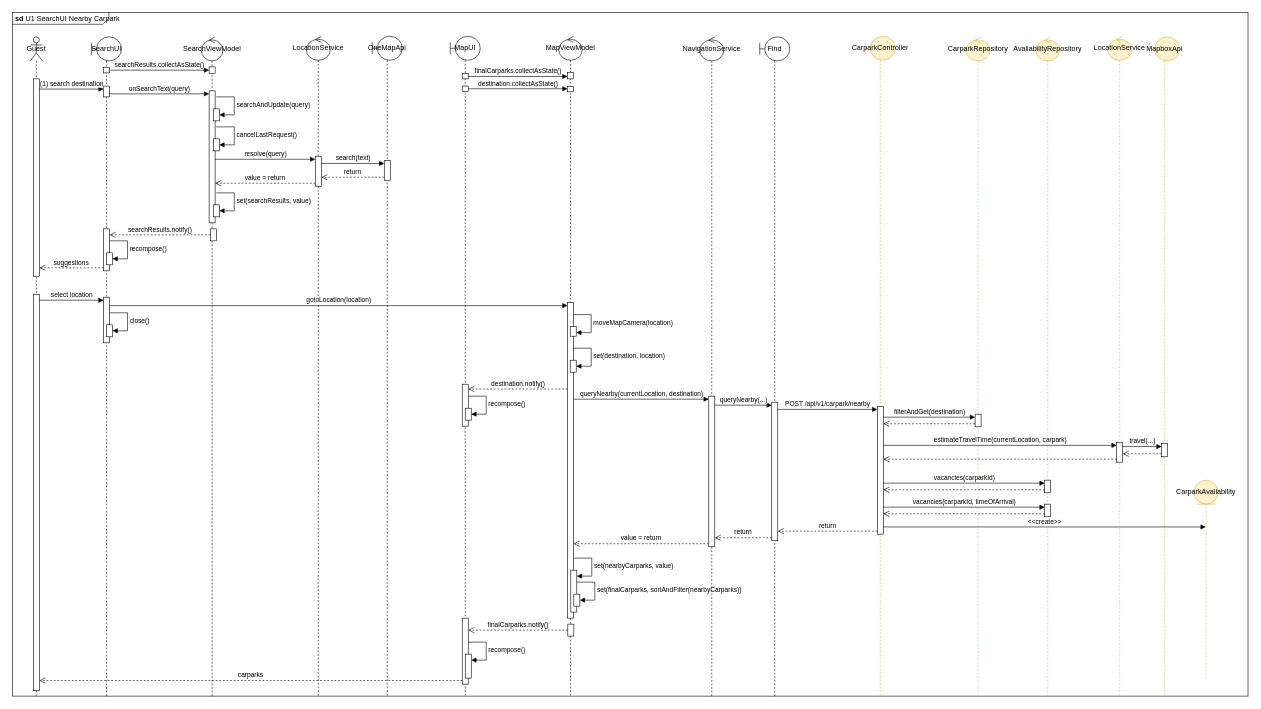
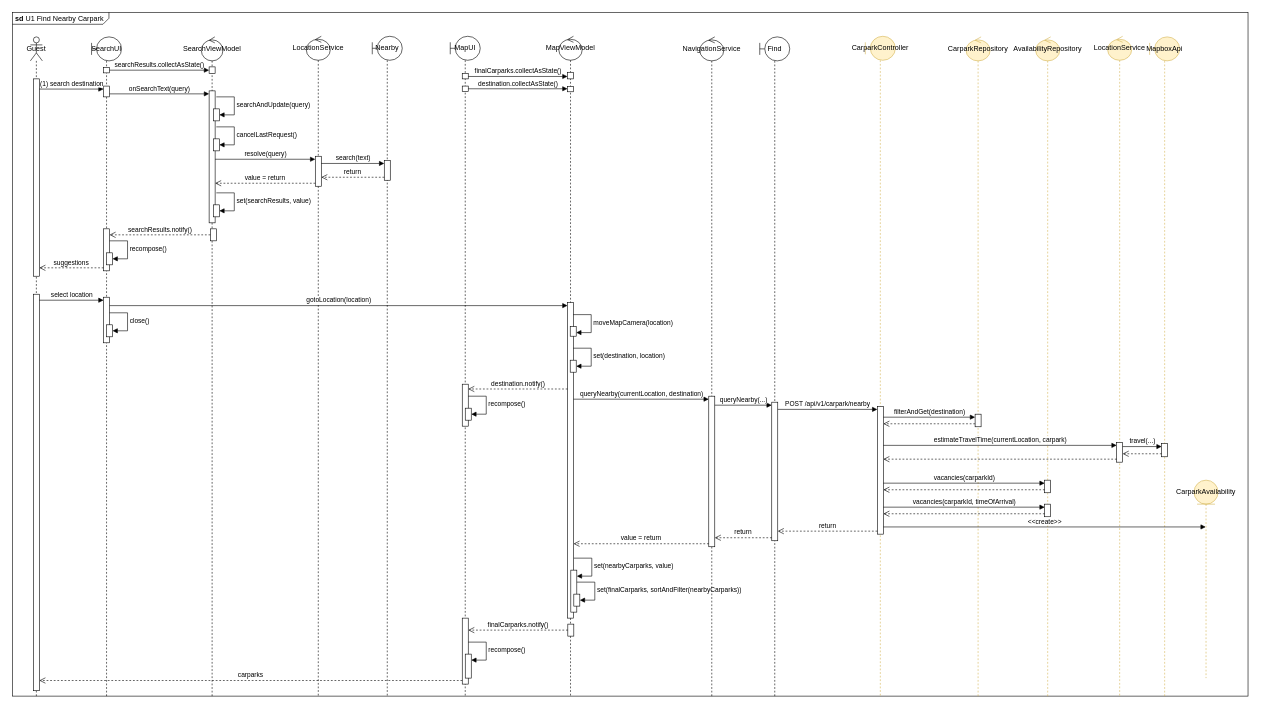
node "sd U1 SearchUI Nearby Carpark": label "sd U1 SearchUI Nearby Carpark" -> "sd U1 Find Nearby Carpark"
node "OneMapApi": label "OneMapApi" -> "Nearby"
